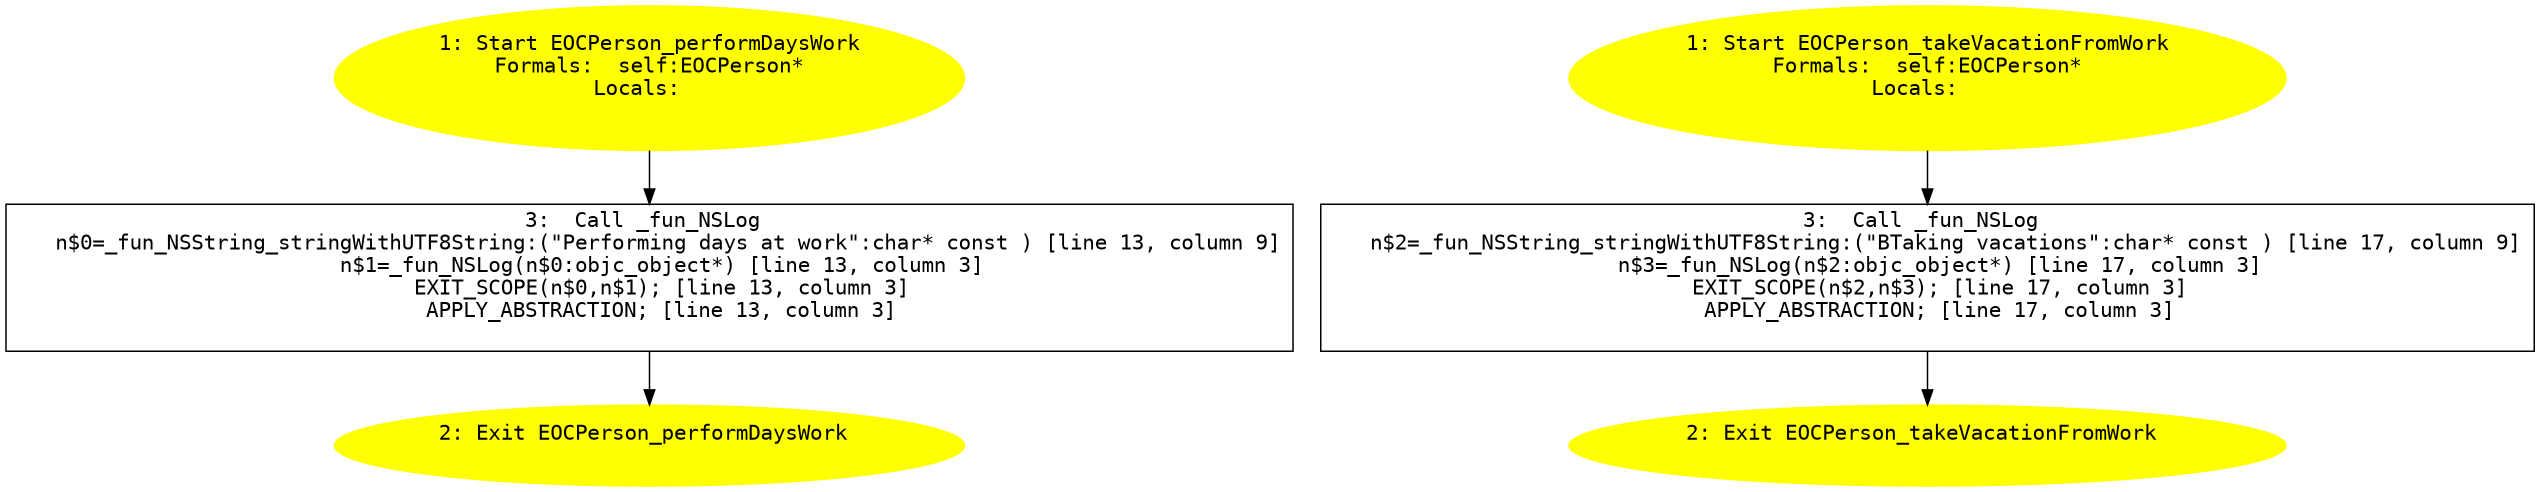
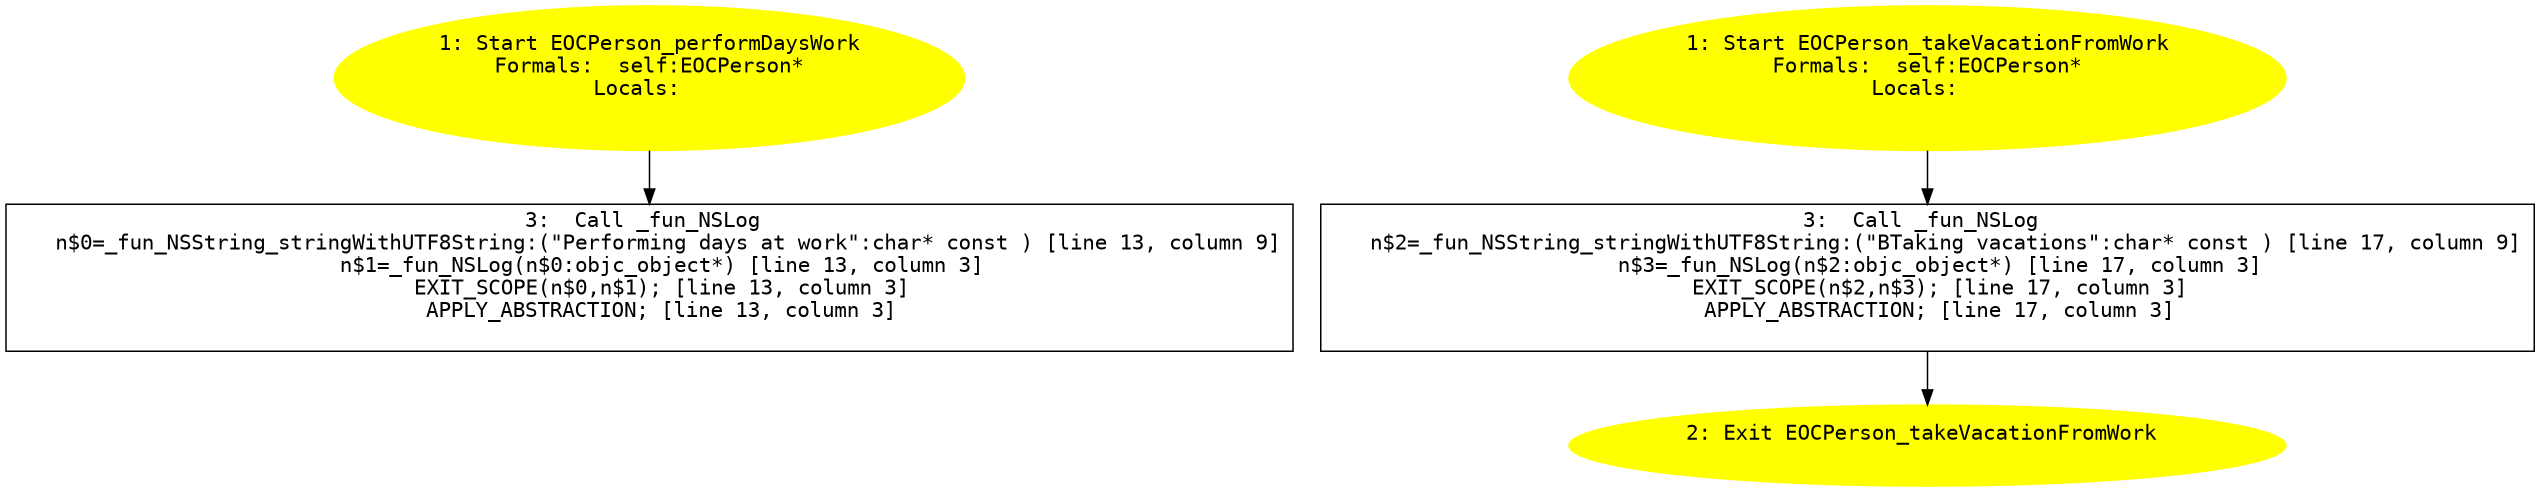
node "2: Exit EOCPerson_performDaysWork": removed
